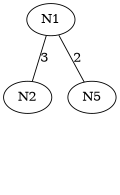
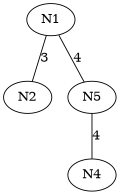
edge "N1" -- "N5": label "2" -> "4"
node "N4": added
